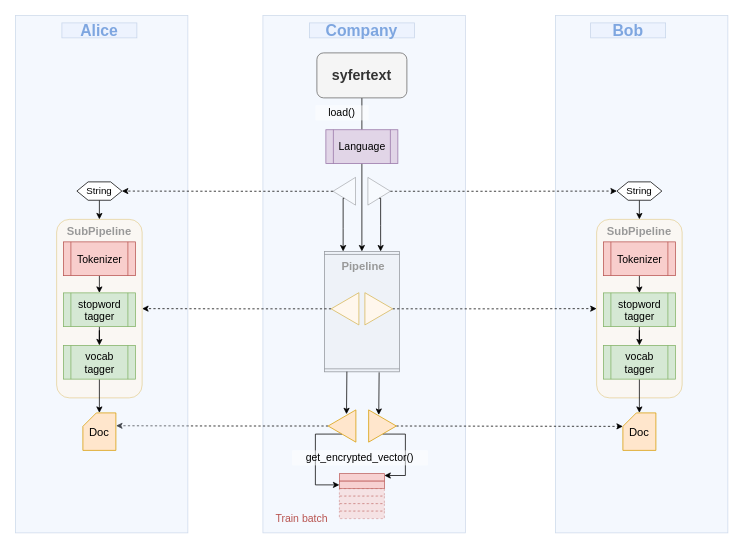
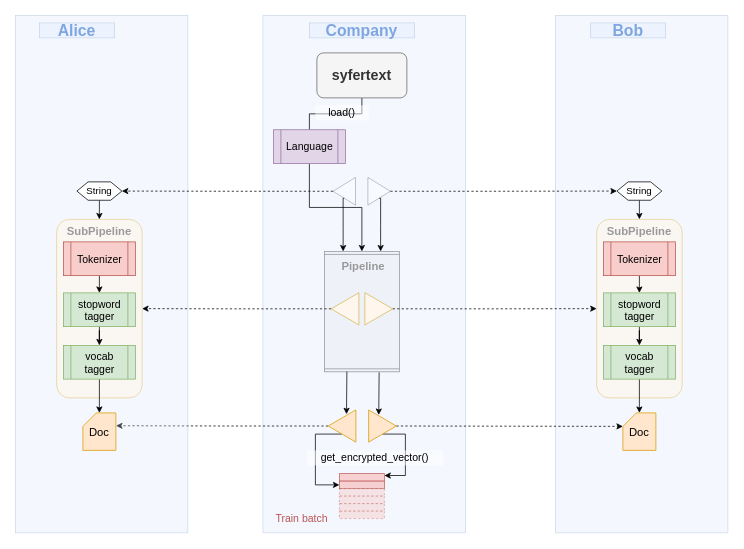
node "Alice": moved (99, 30) -> (77, 30)
node "Language": moved (362, 147) -> (309, 147)
node "get_encrypted_vector()": moved (360, 458) -> (375, 458)
